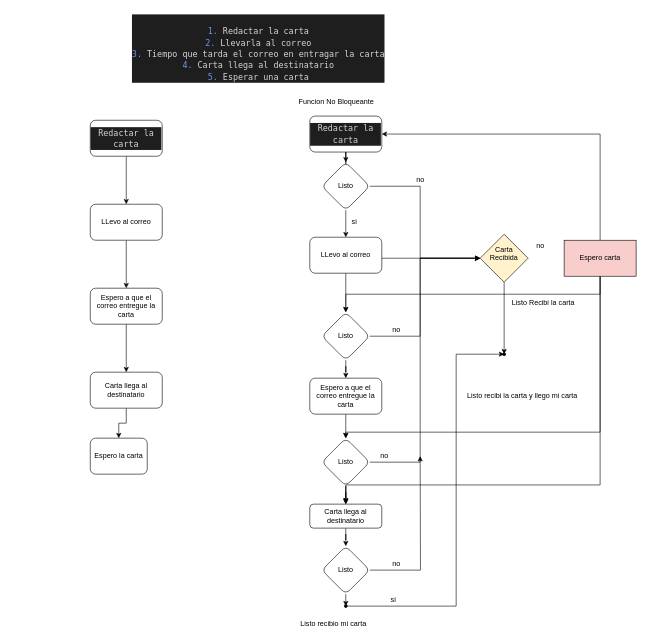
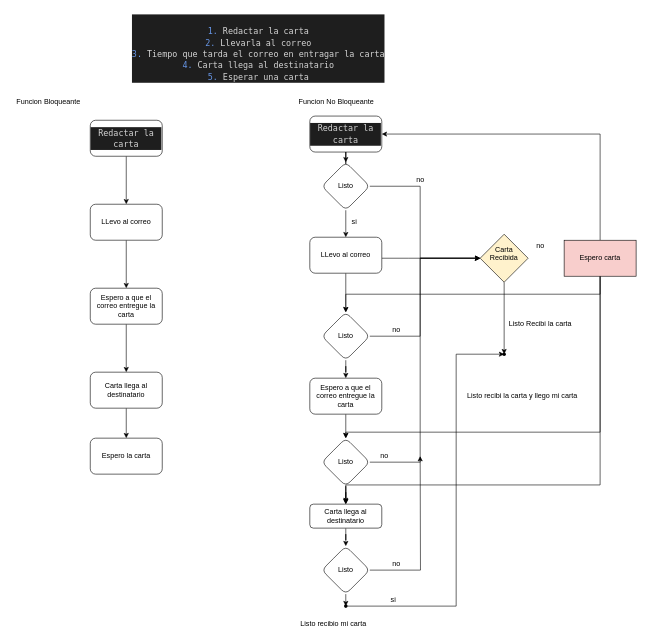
node "Funcion Bloqueante": added
node "Listo Recibi la carta": moved (543, 303) -> (540, 324)
node "Espero la carta": size 57x36 -> 72x36
